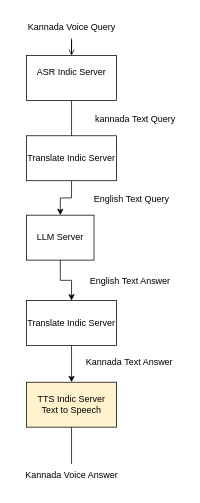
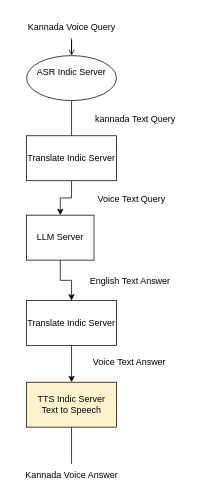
node "ASR Indic Server": shape rectangle -> ellipse
node "English Text Query": label "English Text Query" -> "Voice Text Query"
node "Kannada Text Answer": label "Kannada Text Answer" -> "Voice Text Answer"
